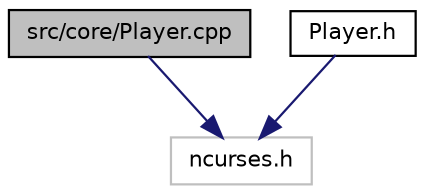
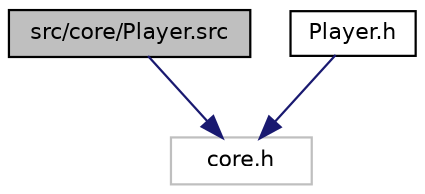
node "src/core/Player.cpp": label "src/core/Player.cpp" -> "src/core/Player.src"
node "ncurses.h": label "ncurses.h" -> "core.h"
